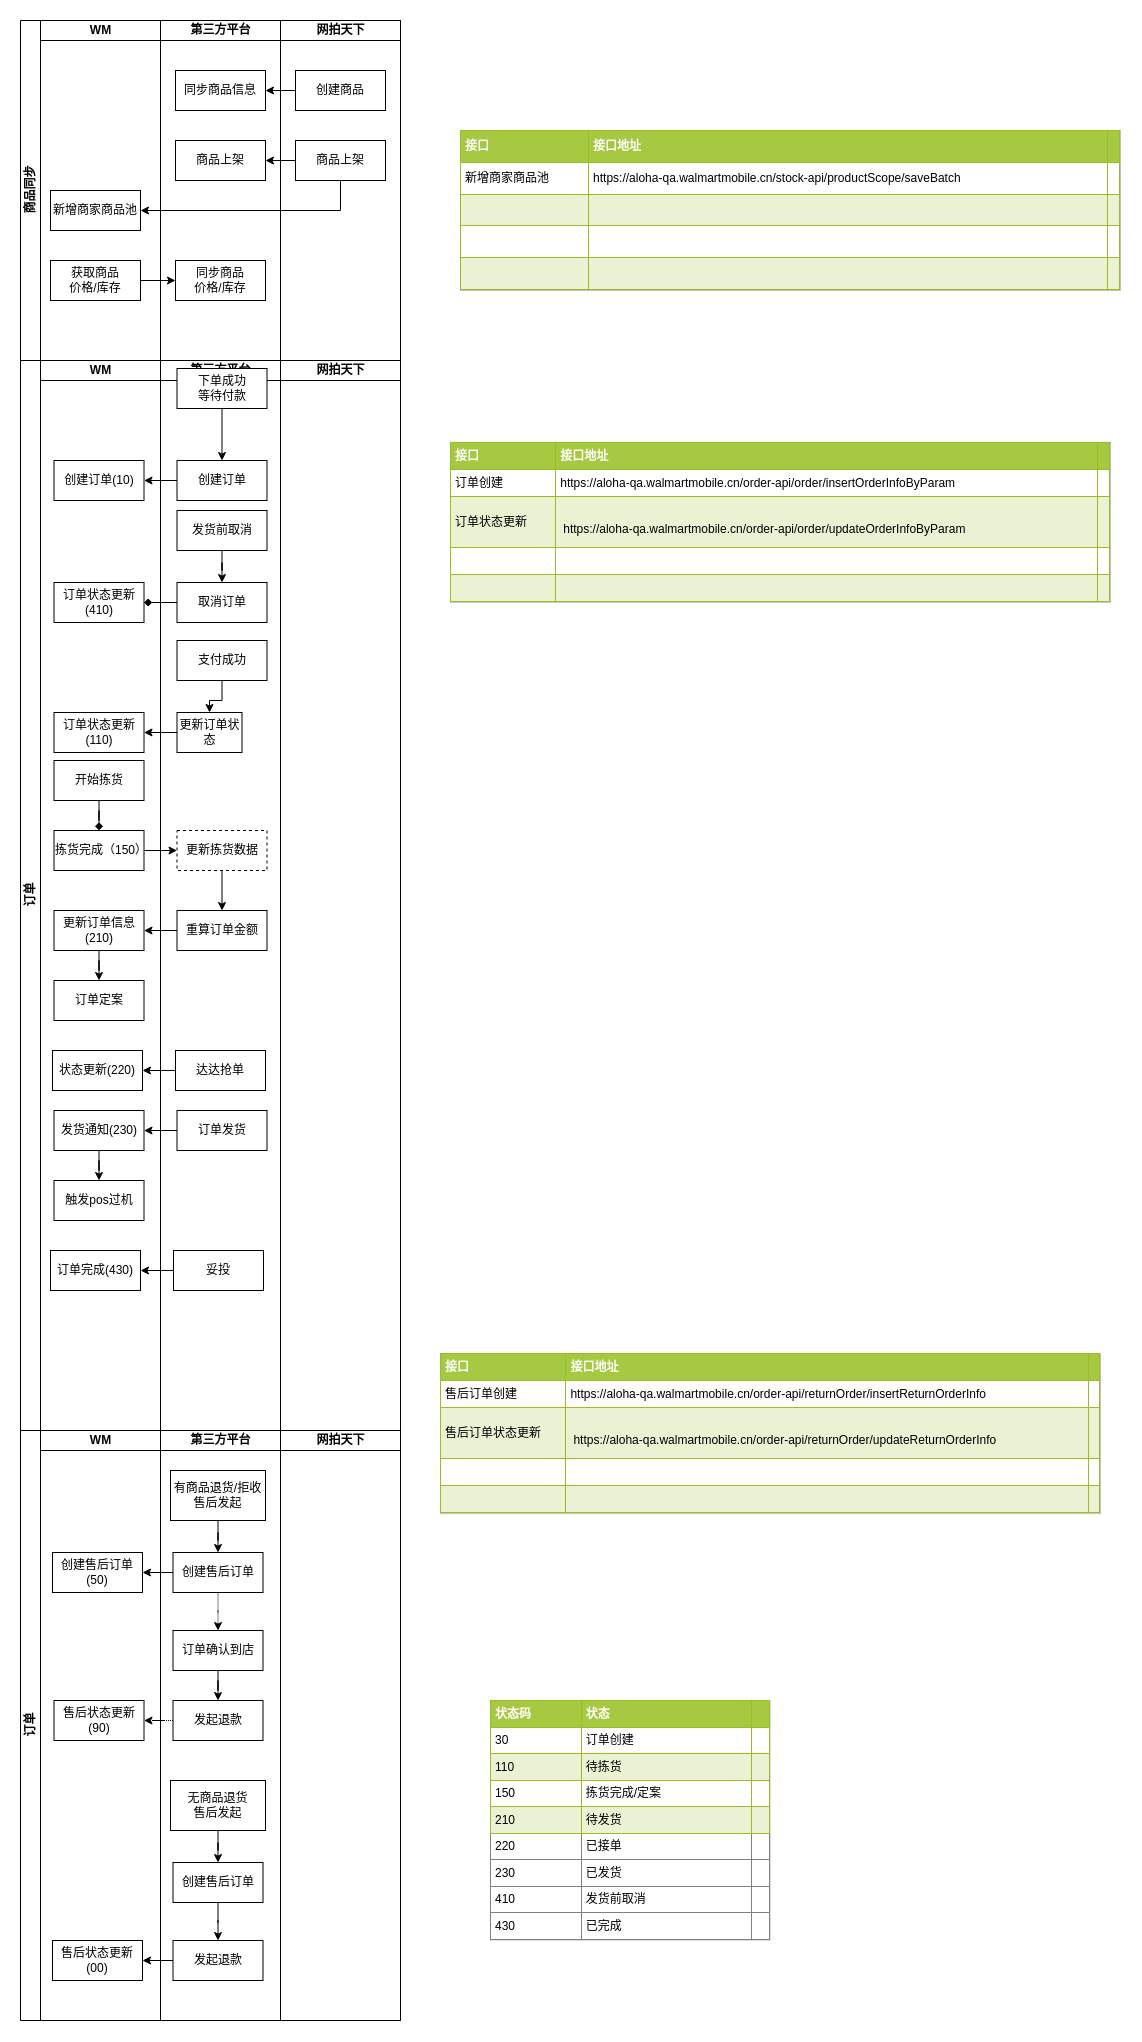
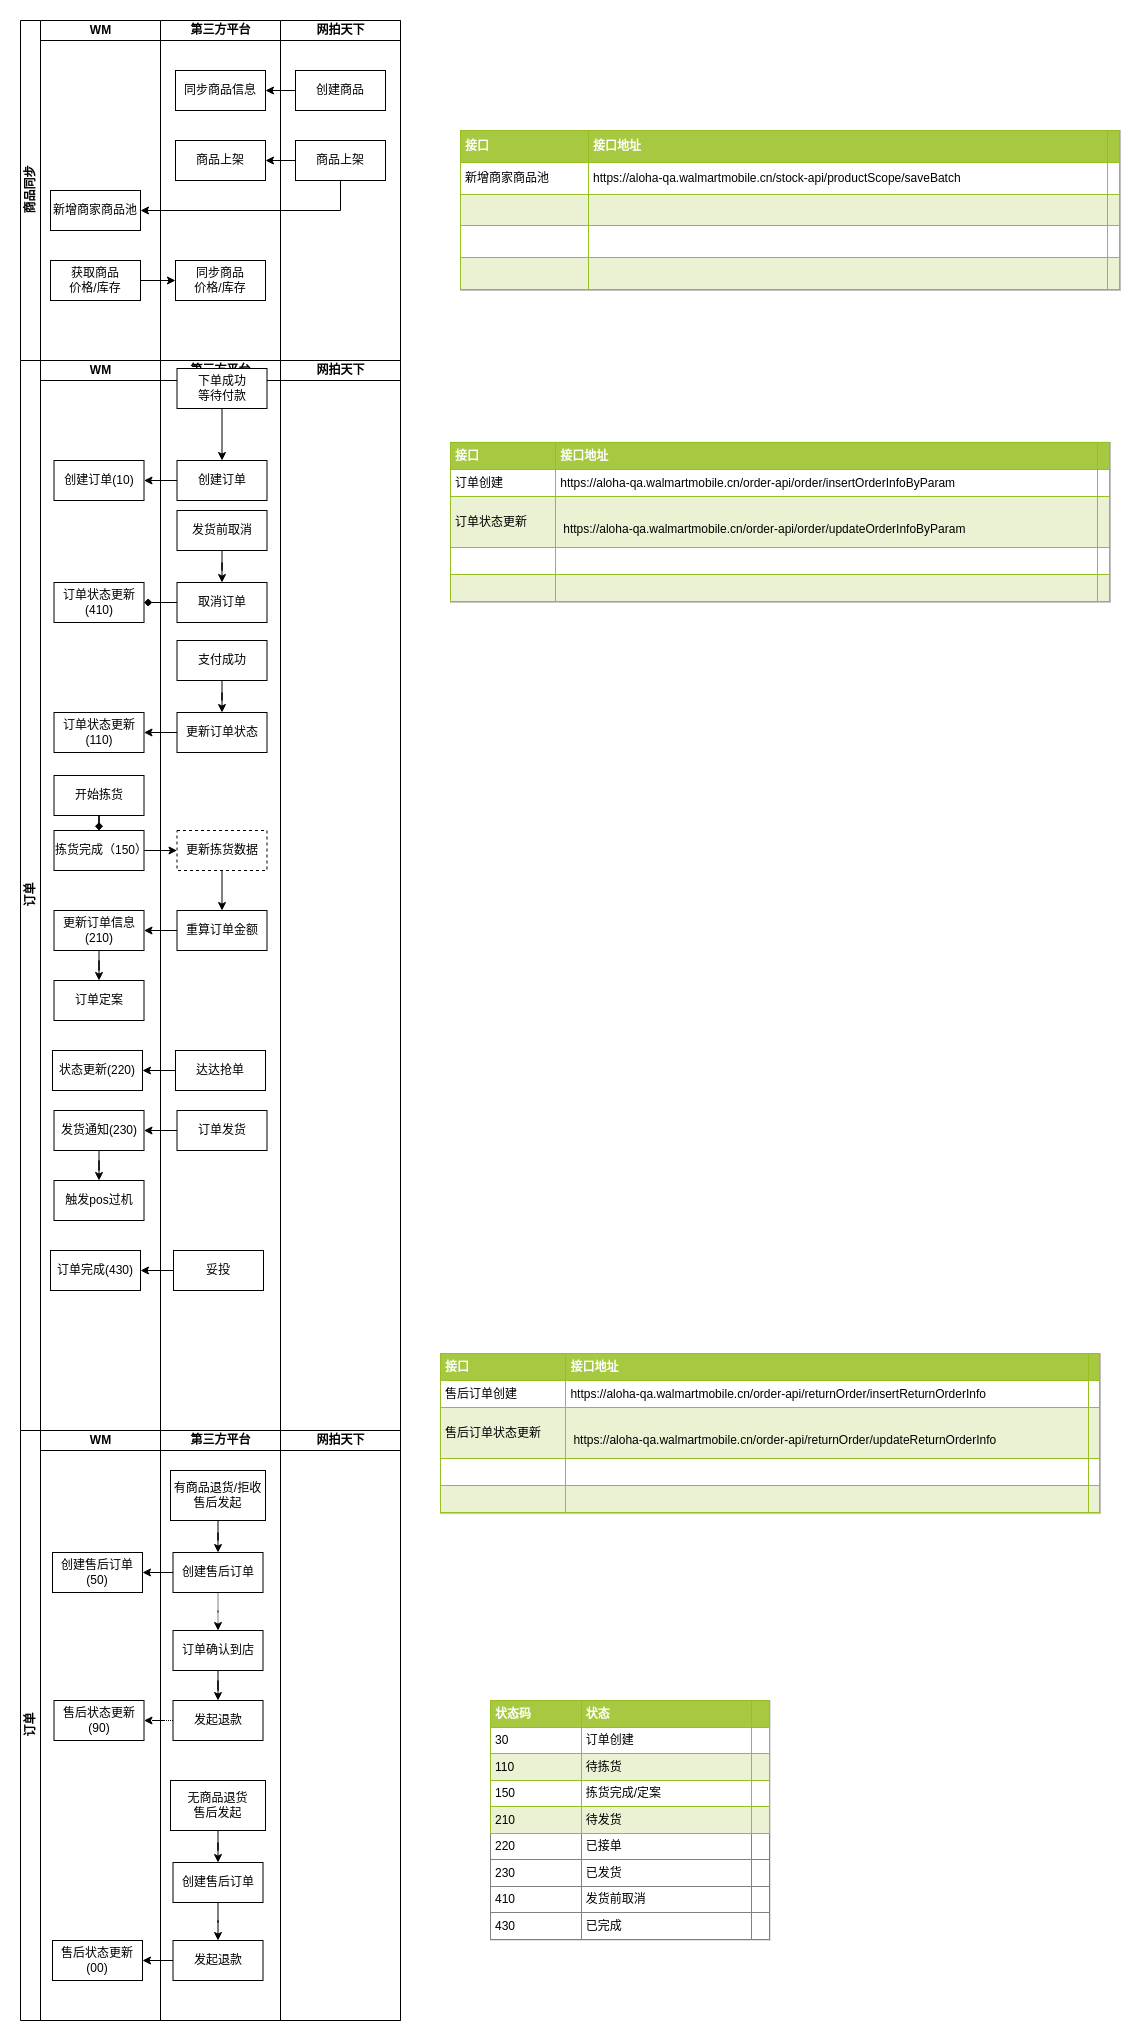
node "更新订单状态": size 65x40 -> 90x40
node "开始拣货": moved (99, 781) -> (99, 796)
